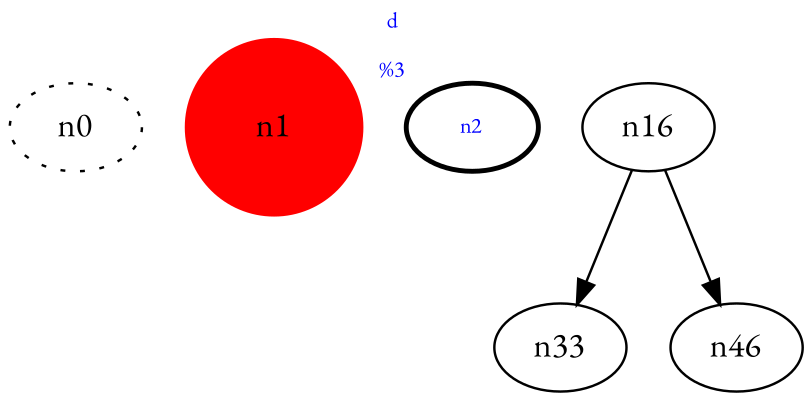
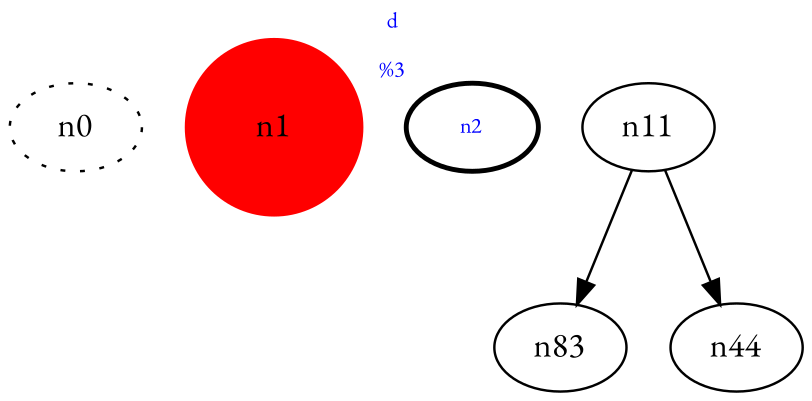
node "n16": label "n16" -> "n11"
node "n33": label "n33" -> "n83"
node "n46": label "n46" -> "n44"
